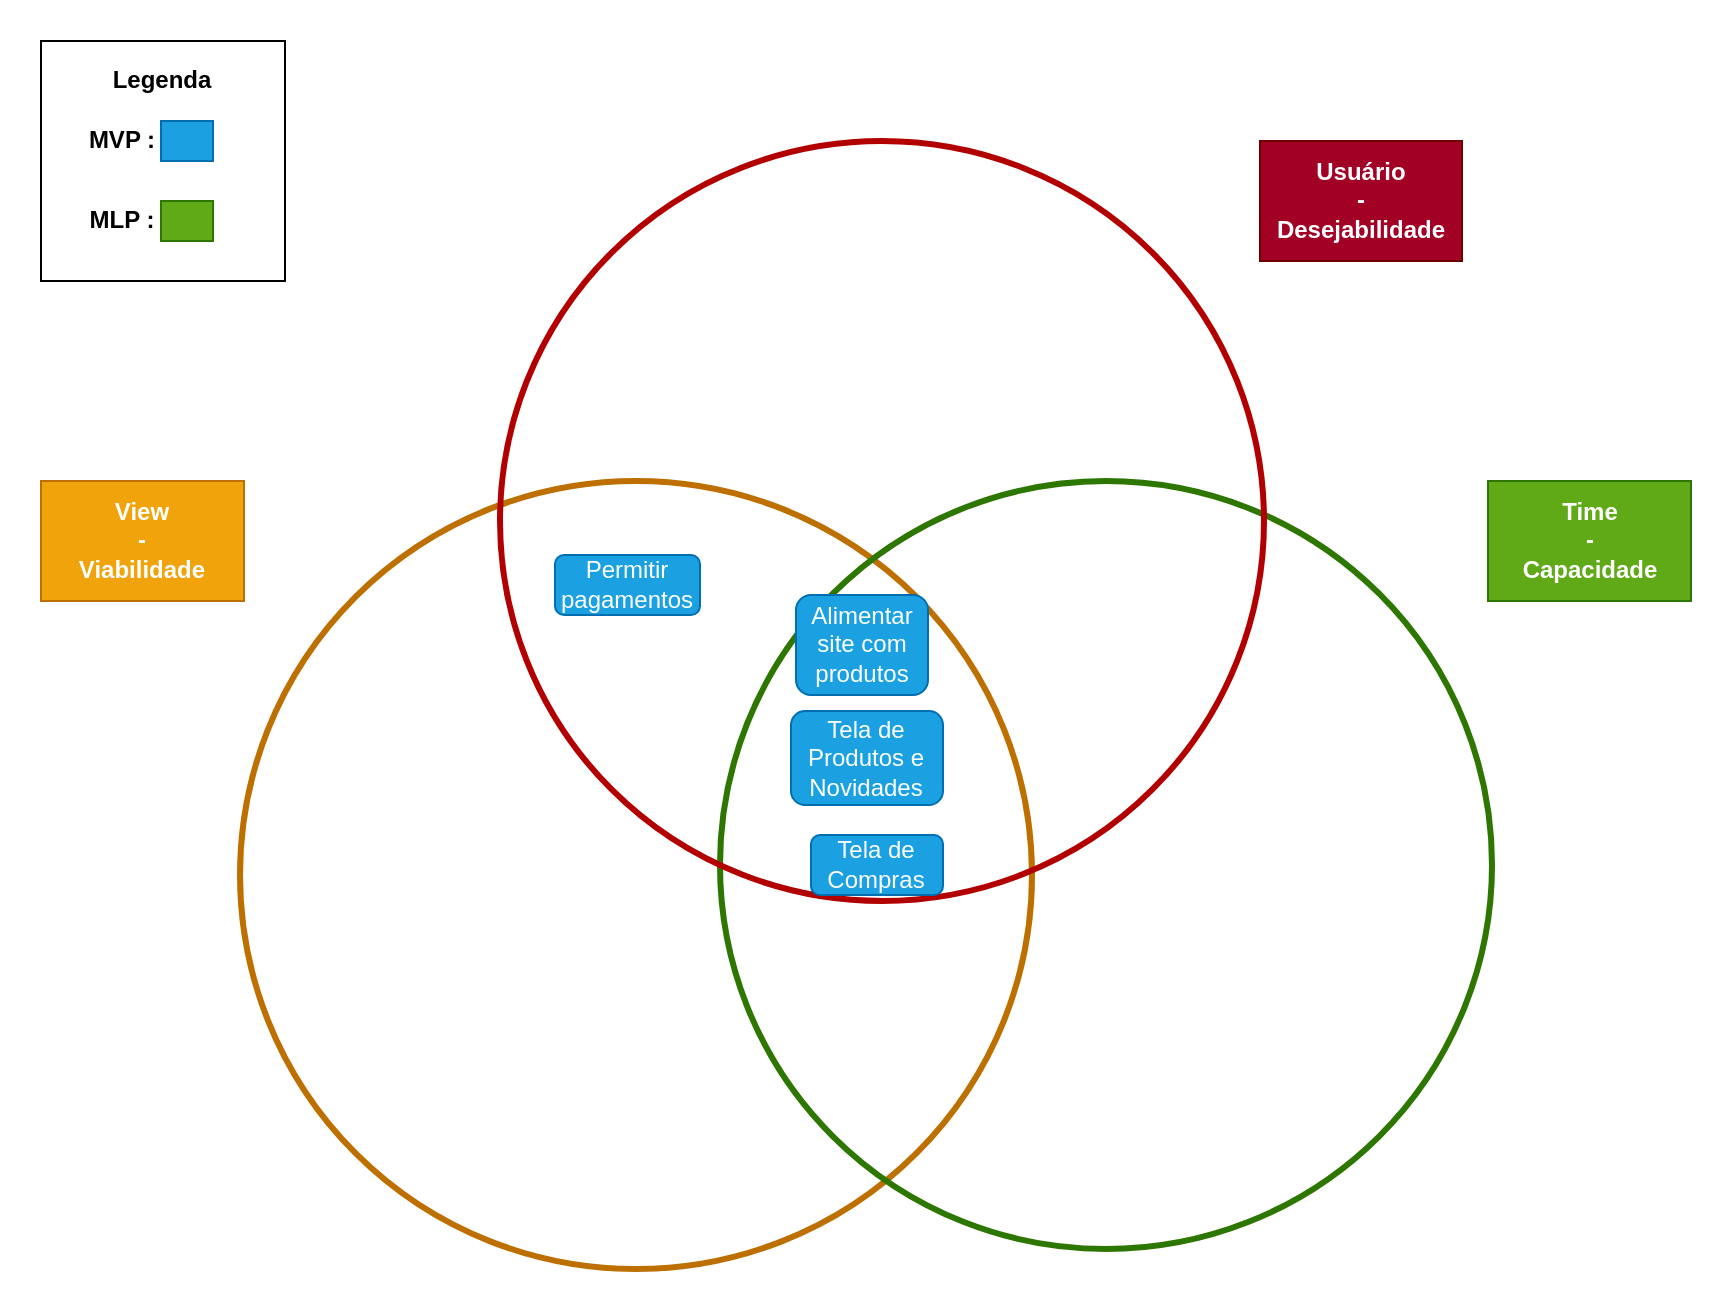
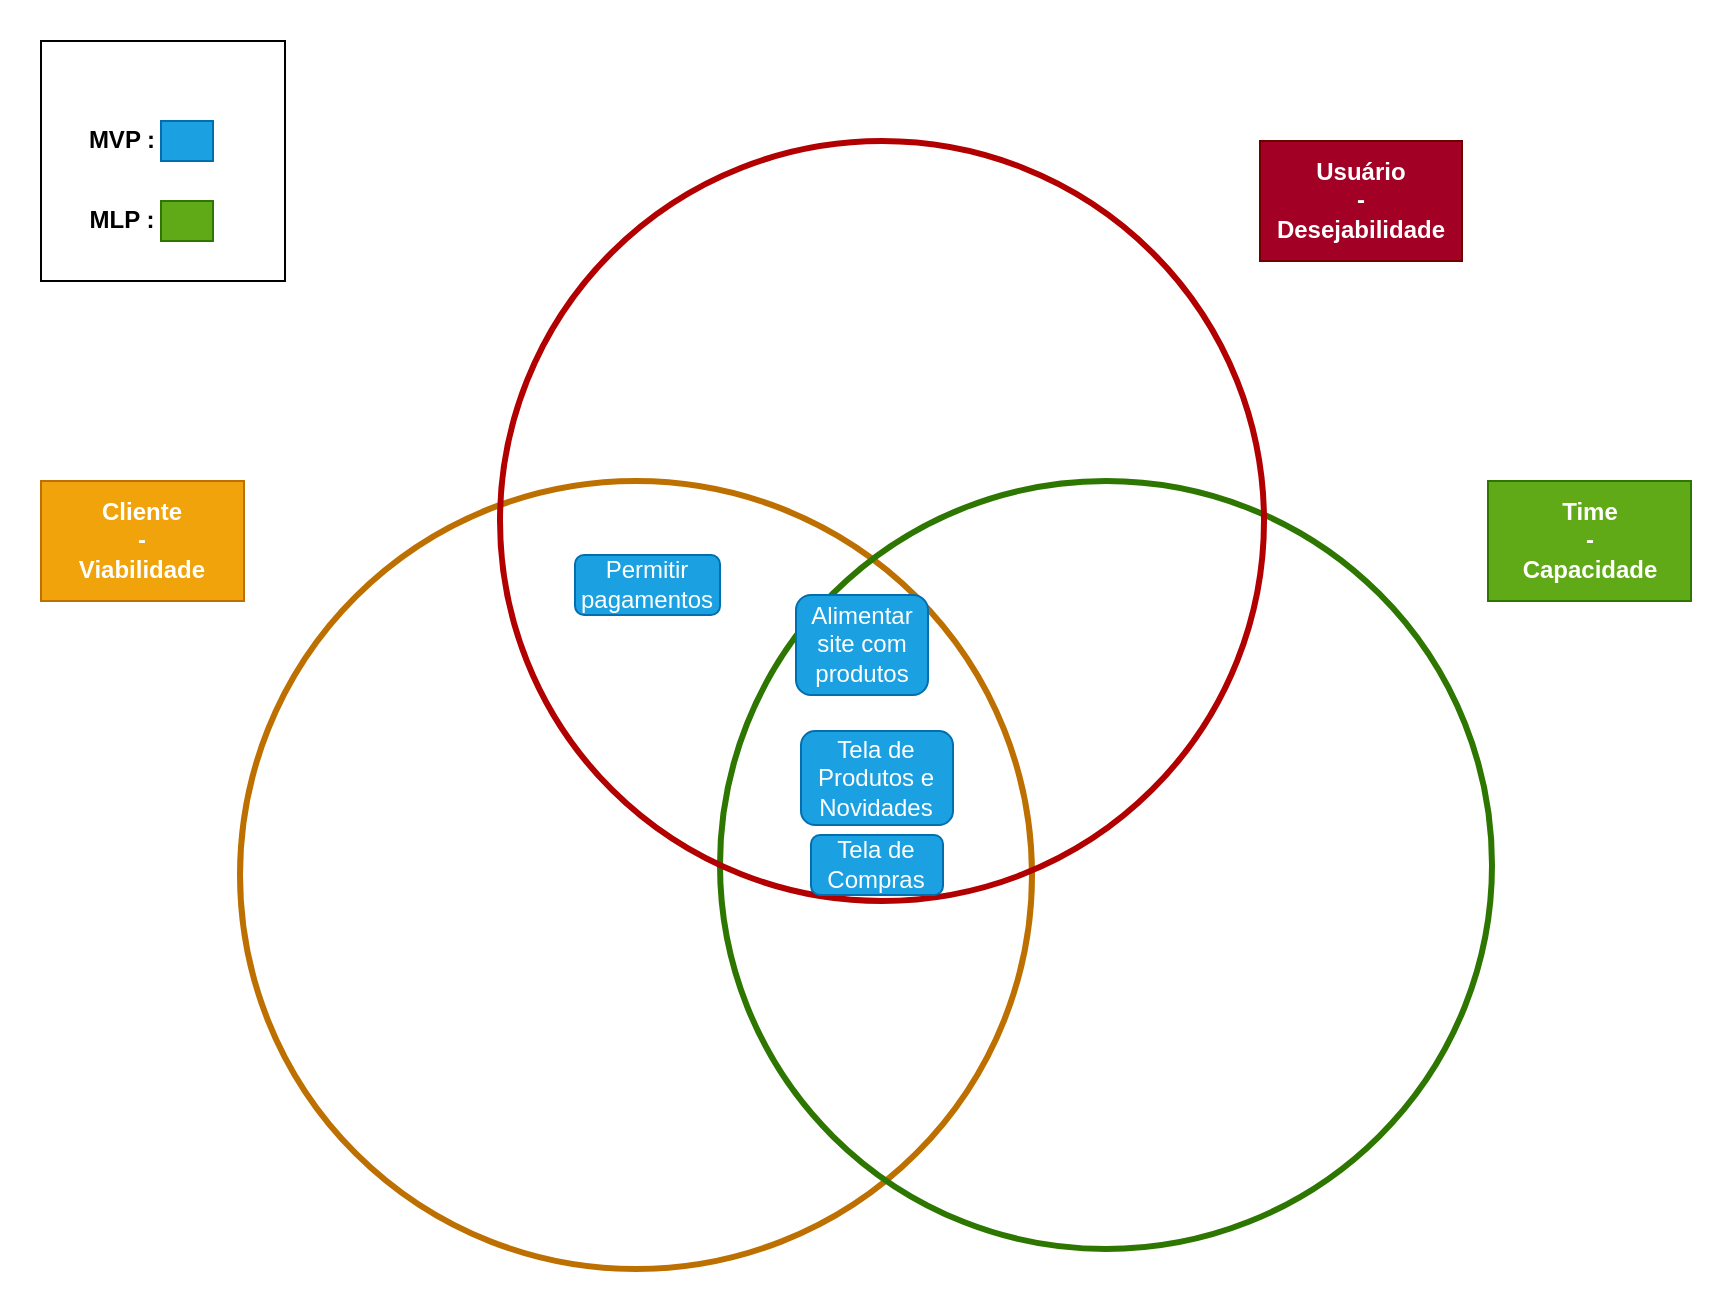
node "Legenda": removed
node "View - Viabilidade": label "View - Viabilidade" -> "Cliente - Viabilidade"
node "Permitir pagamentos": moved (628, 585) -> (648, 585)
node "Tela de Produtos e Novidades": moved (867, 758) -> (877, 778)
